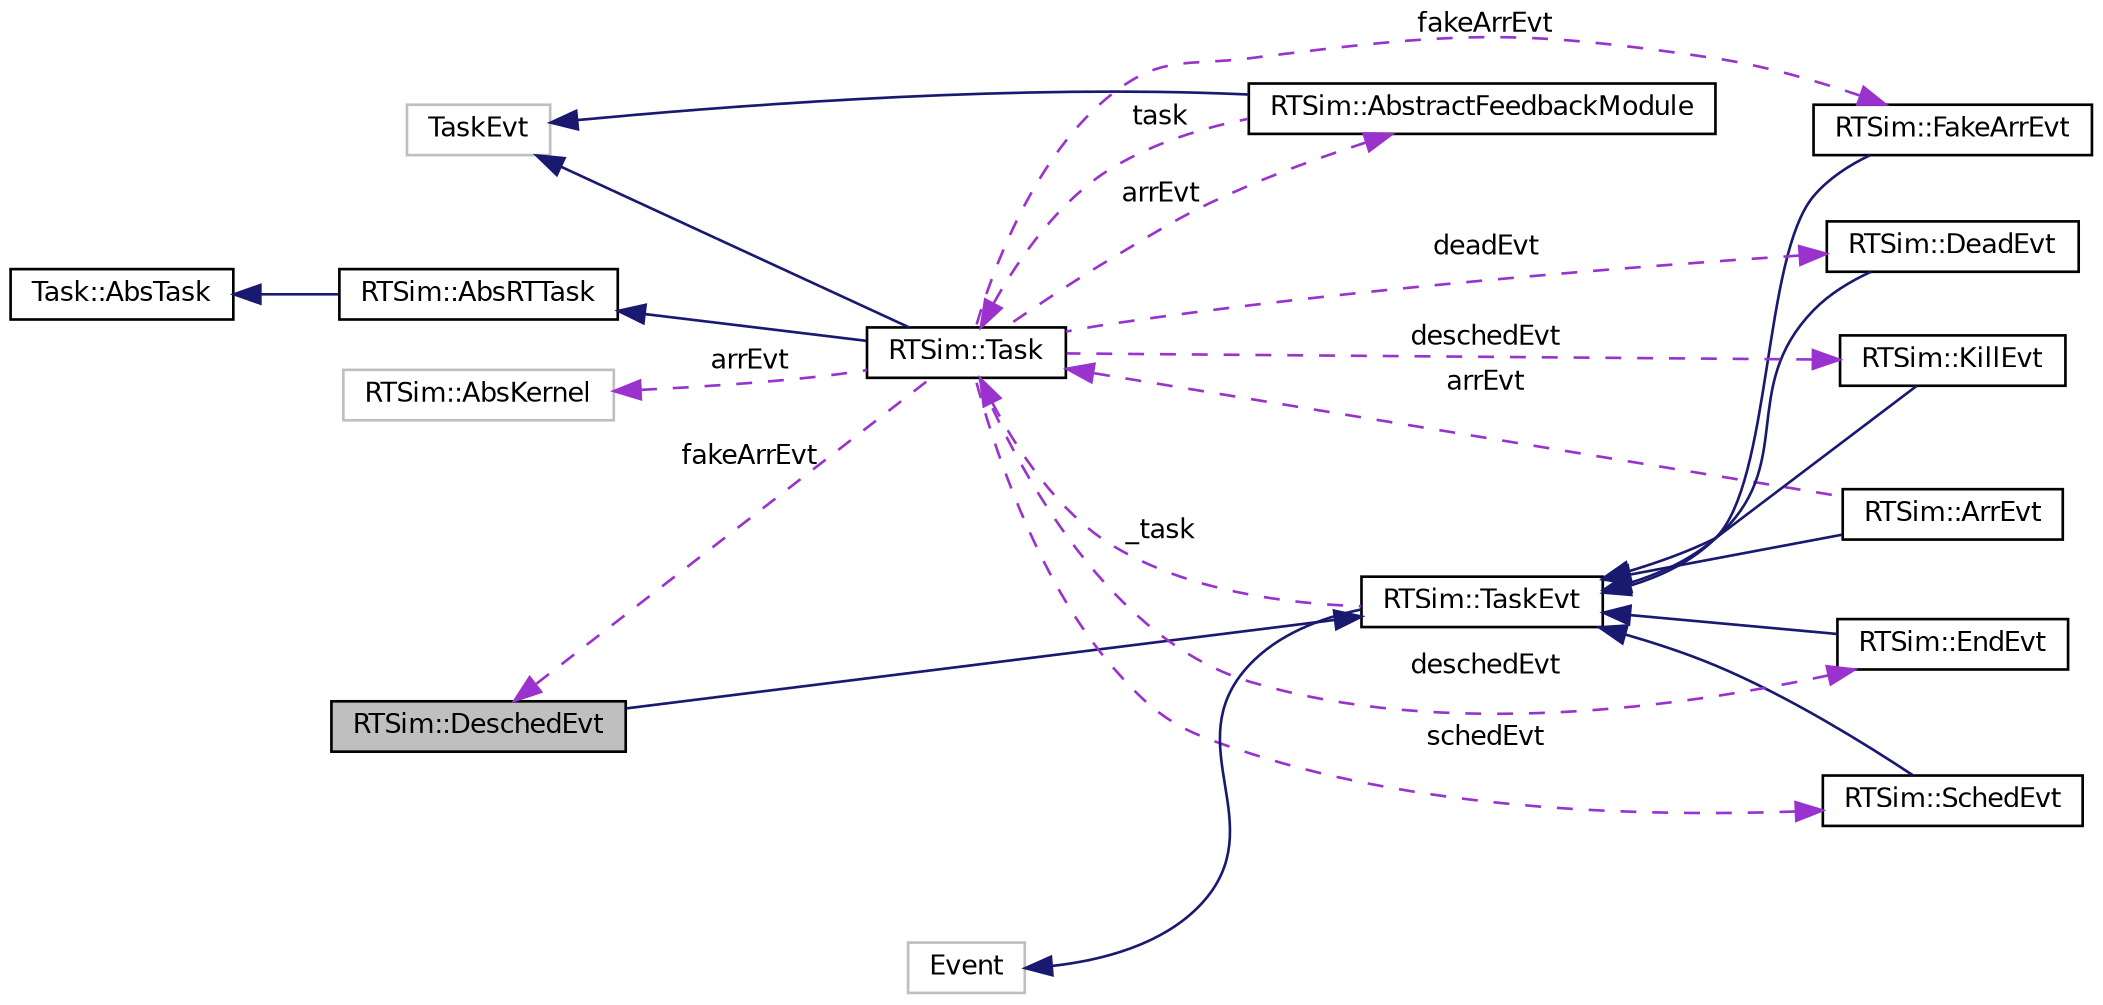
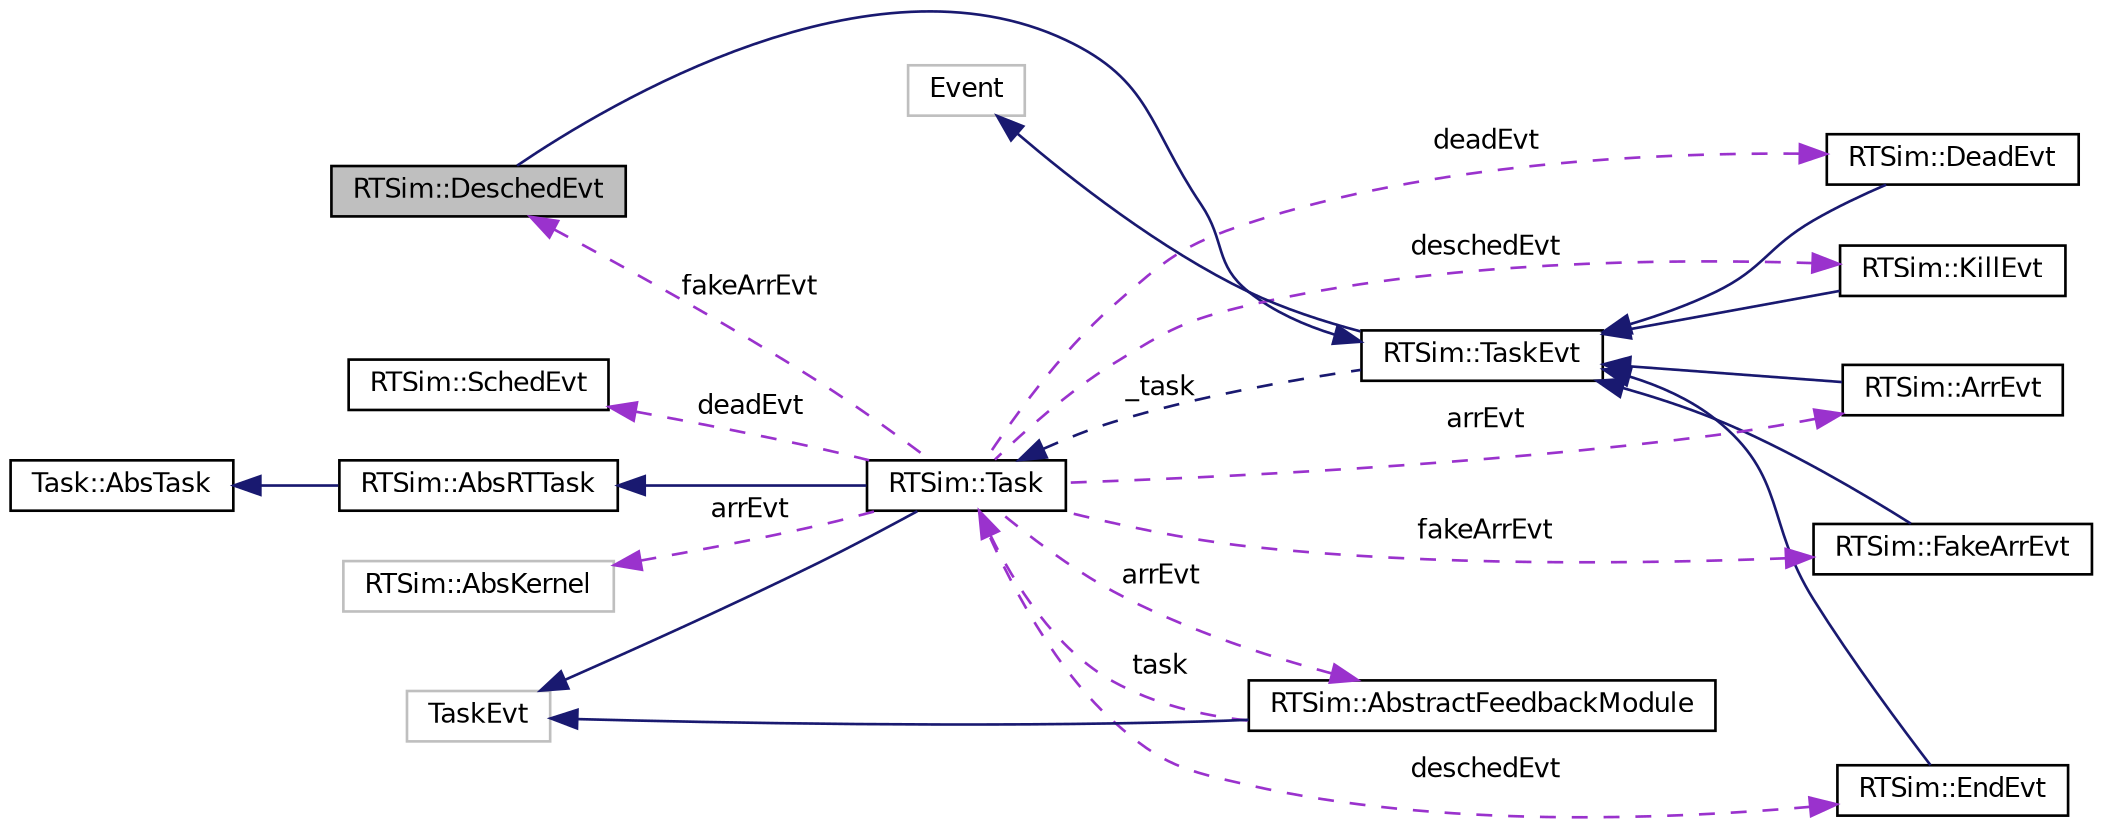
edge "RTSim::ArrEvt" -> "RTSim::Task": reversed
edge "RTSim::TaskEvt" -> "RTSim::Task": color darkorchid3 -> midnightblue
edge "RTSim::SchedEvt" -> "RTSim::TaskEvt": removed
edge "RTSim::Task" -> "RTSim::SchedEvt": label " schedEvt" -> " deadEvt"
